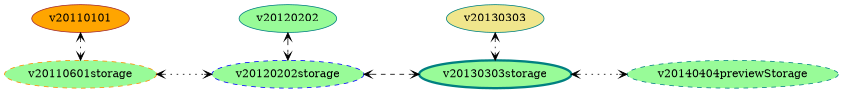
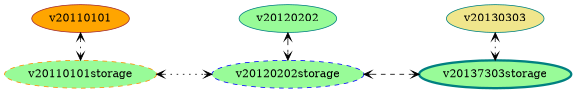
node "v20110601storage": label "v20110601storage" -> "v20110101storage"
node "v20130303storage": label "v20130303storage" -> "v20137303storage"
node "v20140404previewStorage": removed
